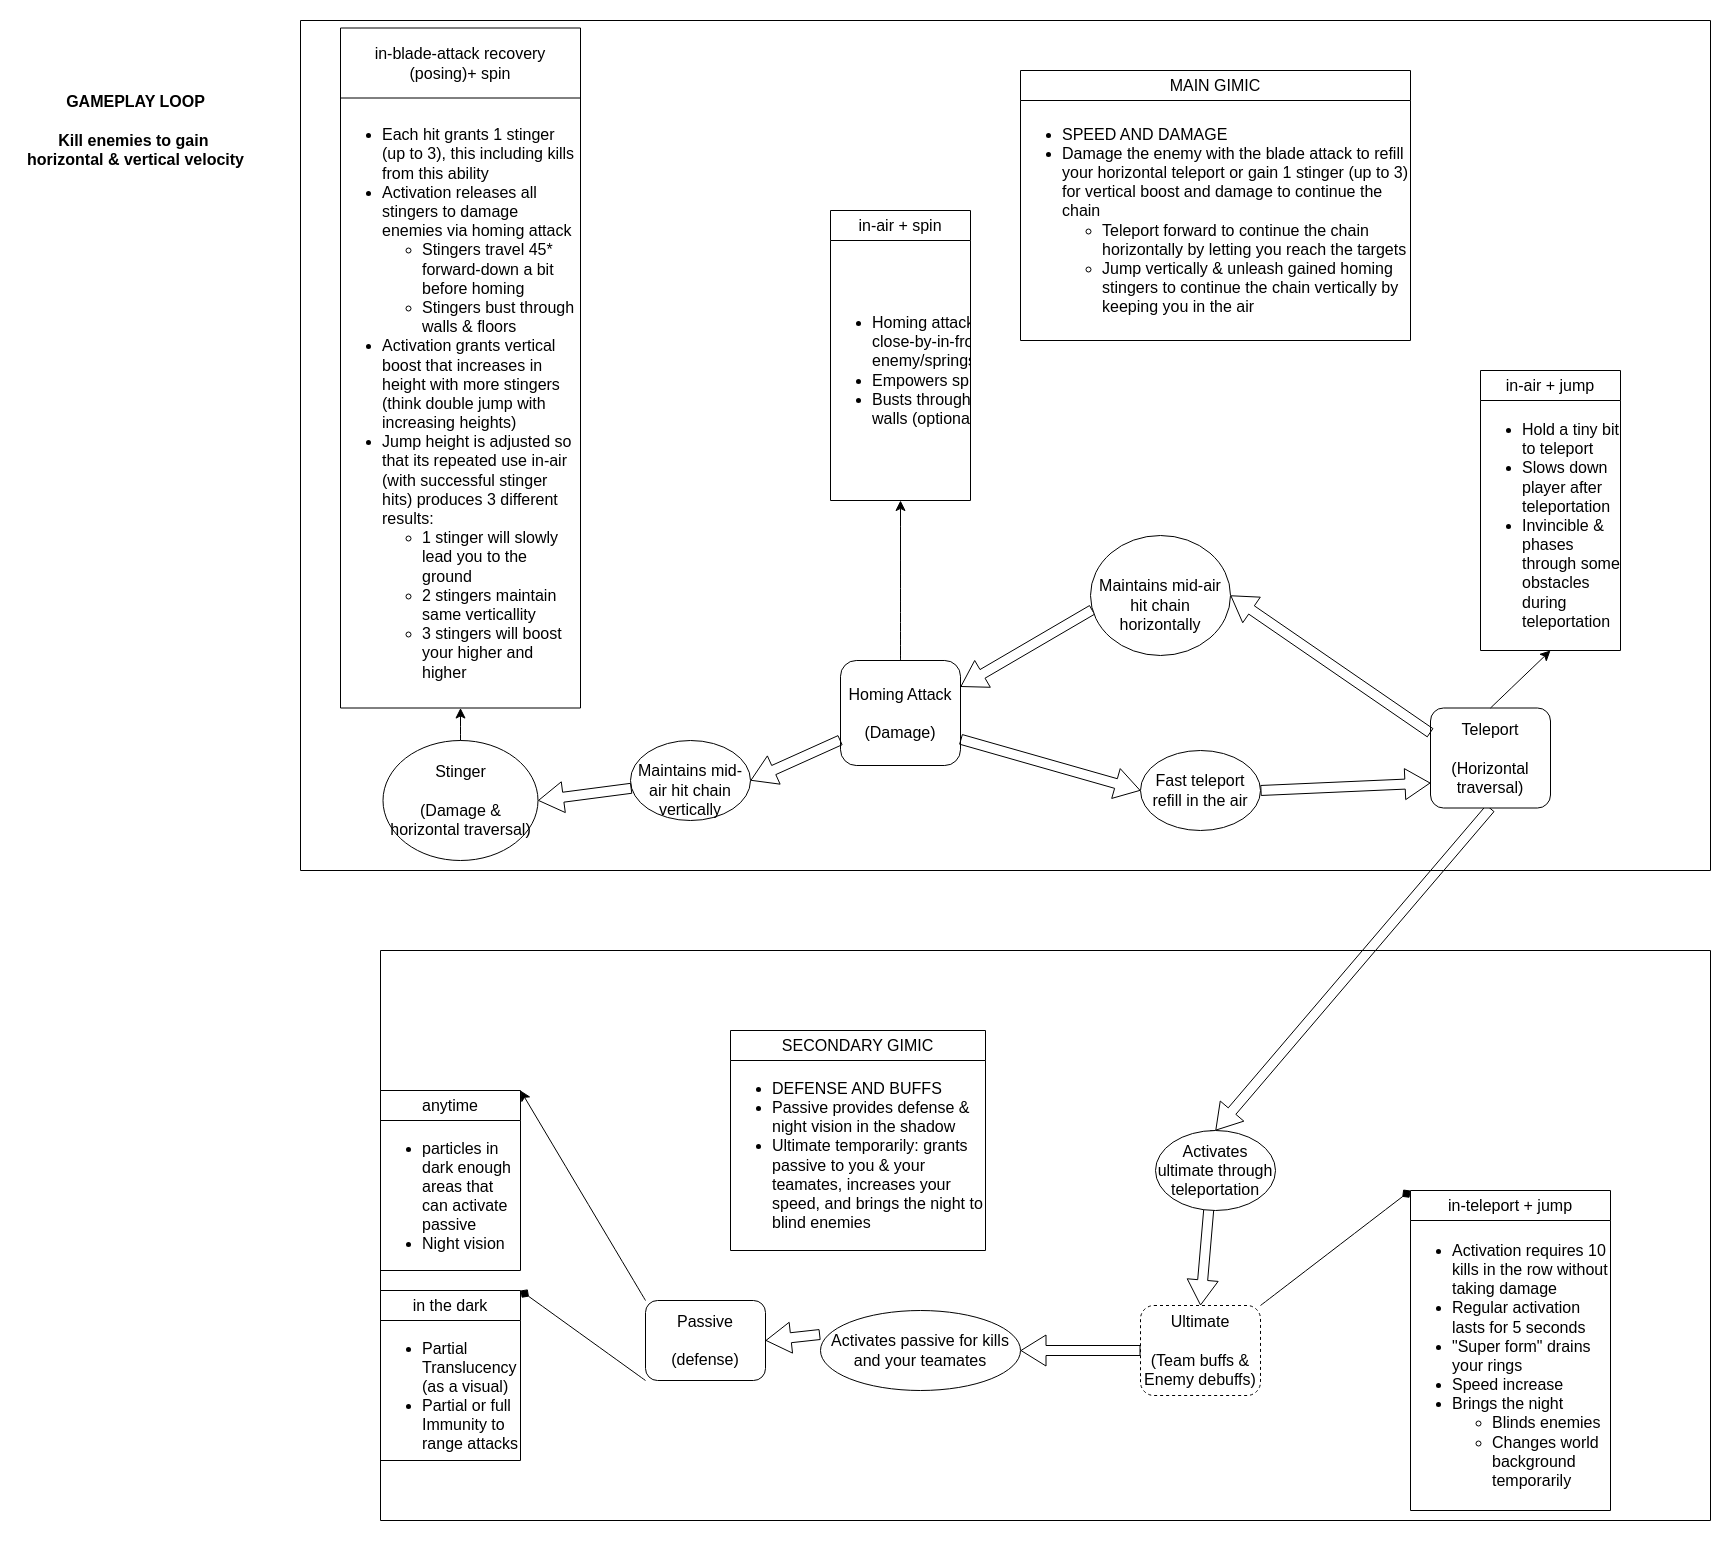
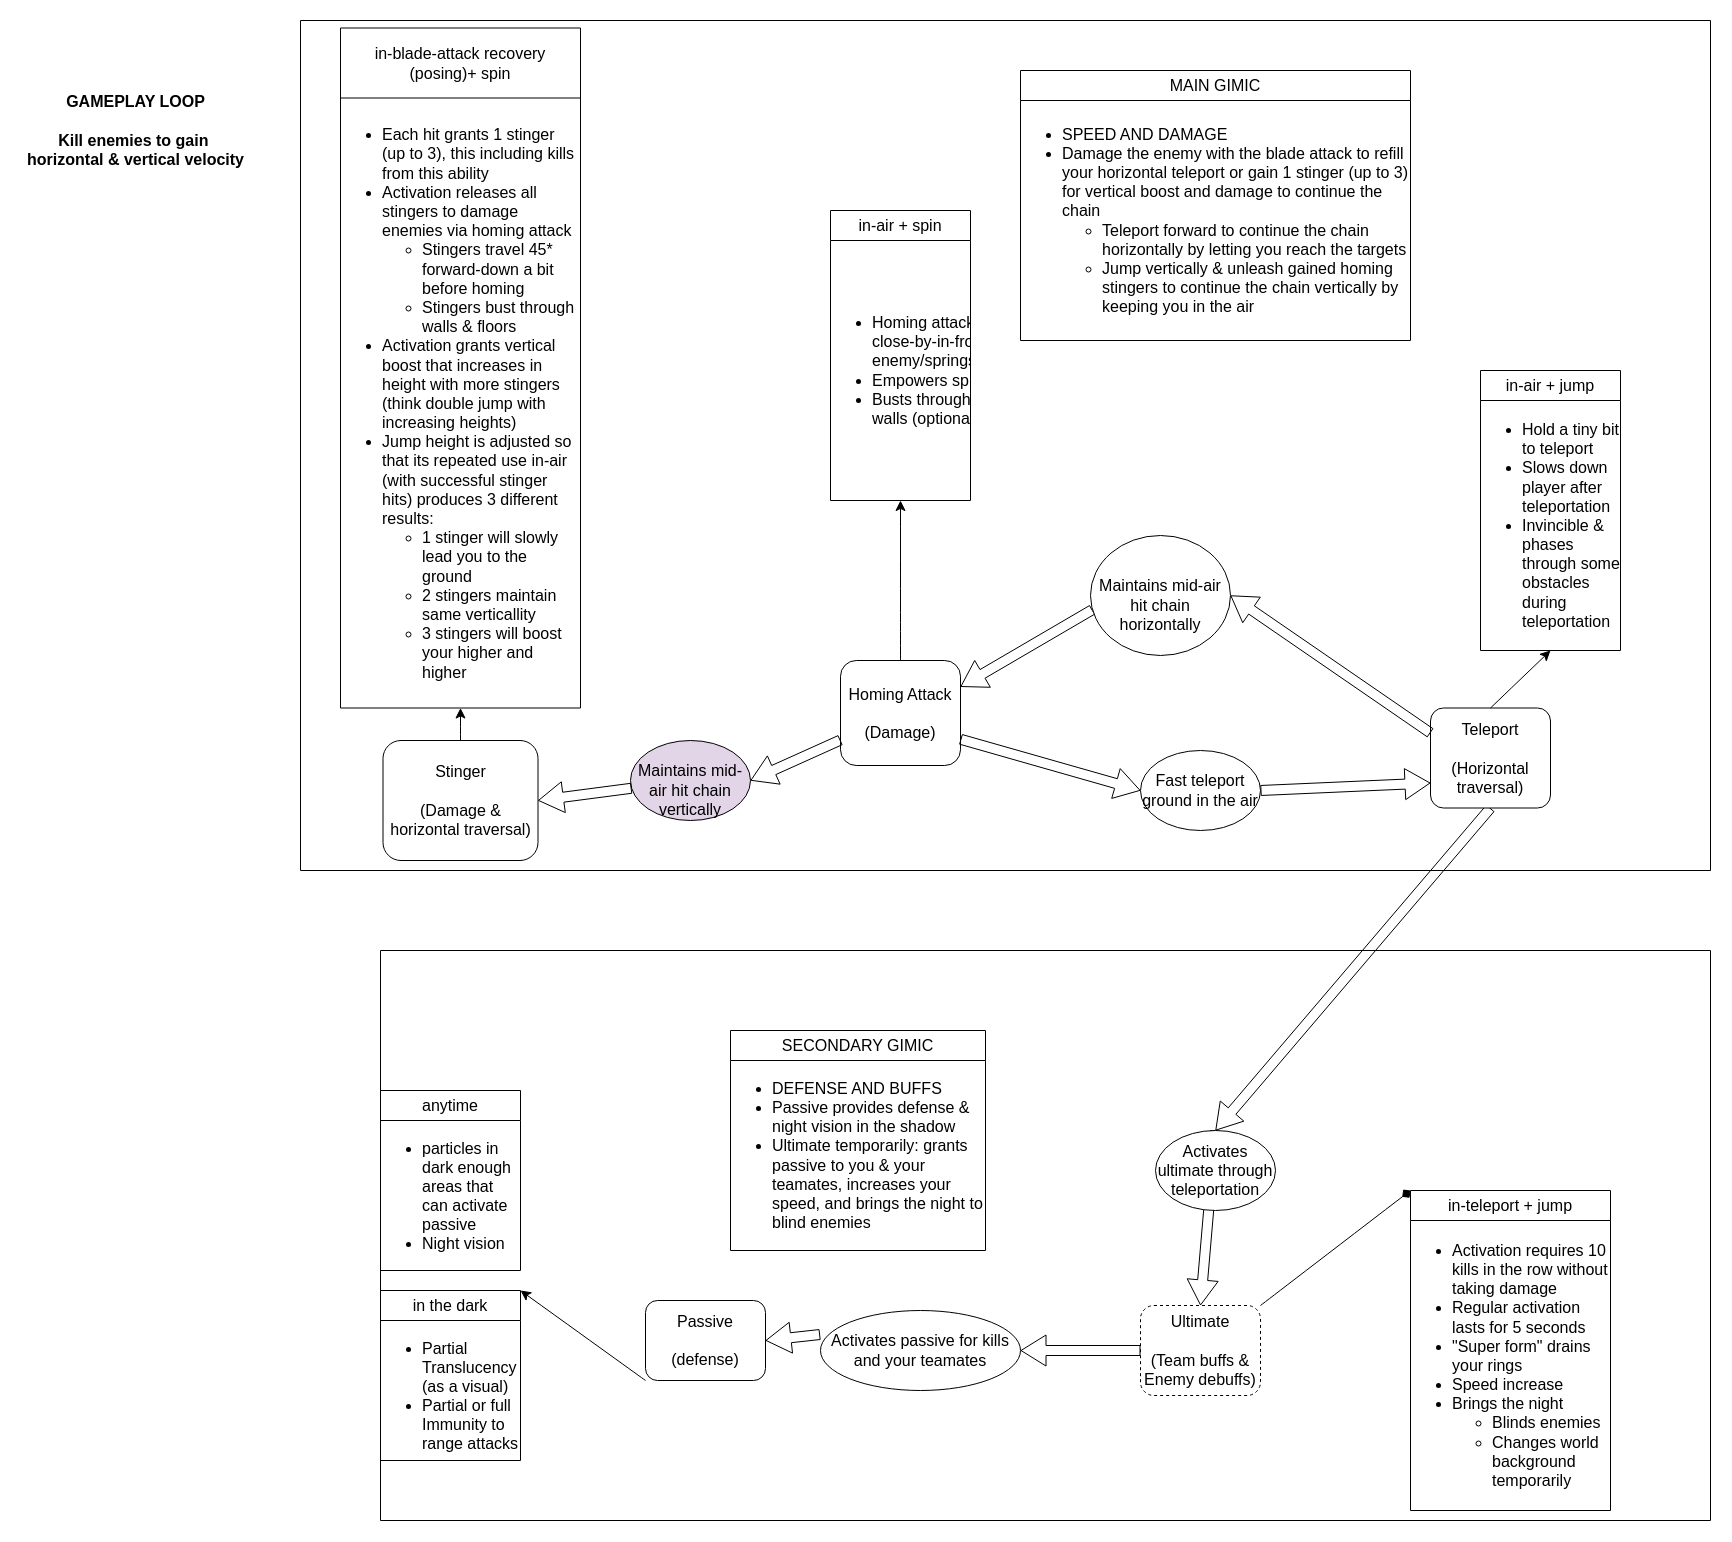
node "Maintains mid-air hit chain vertically": fillcolor #ffffff -> #e1d5e7
node "Fast teleport refill in the air": label "Fast teleport refill in the air" -> "Fast teleport ground in the air"
node "Stinger (Damage & horizontal traversal)": shape ellipse -> rounded rectangle
edge "Passive (defense)" -> "anytime": removed
edge "Passive (defense)" -> "in the dark": arrowhead diamond -> classic
